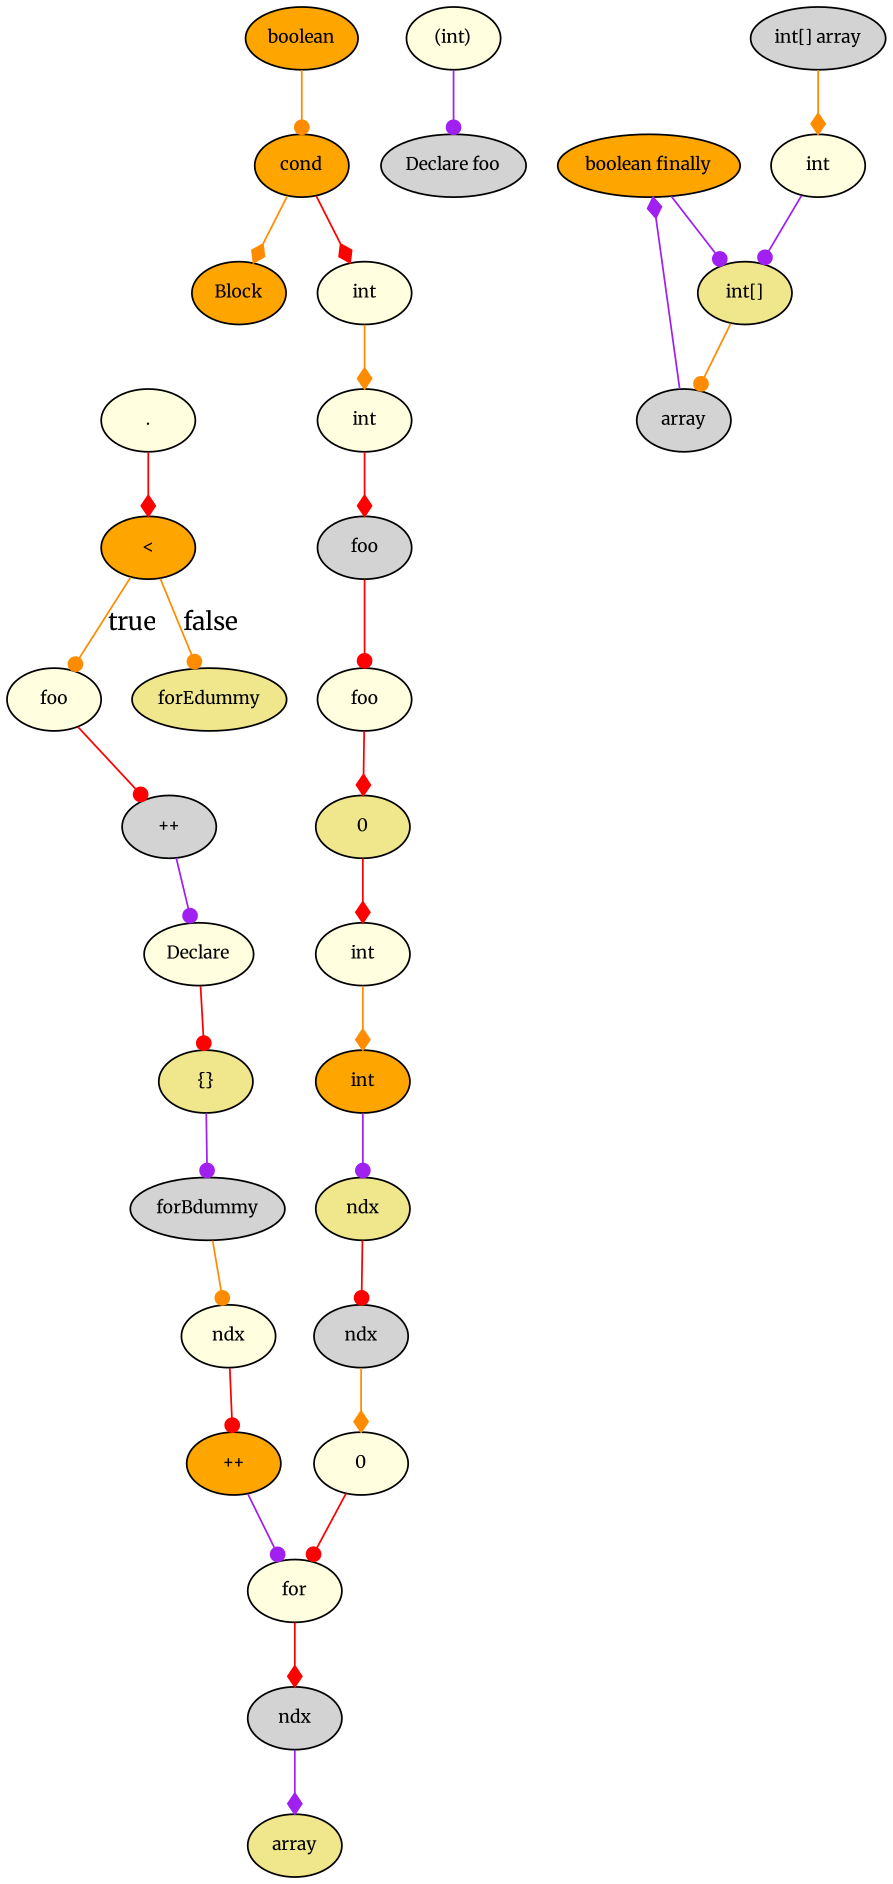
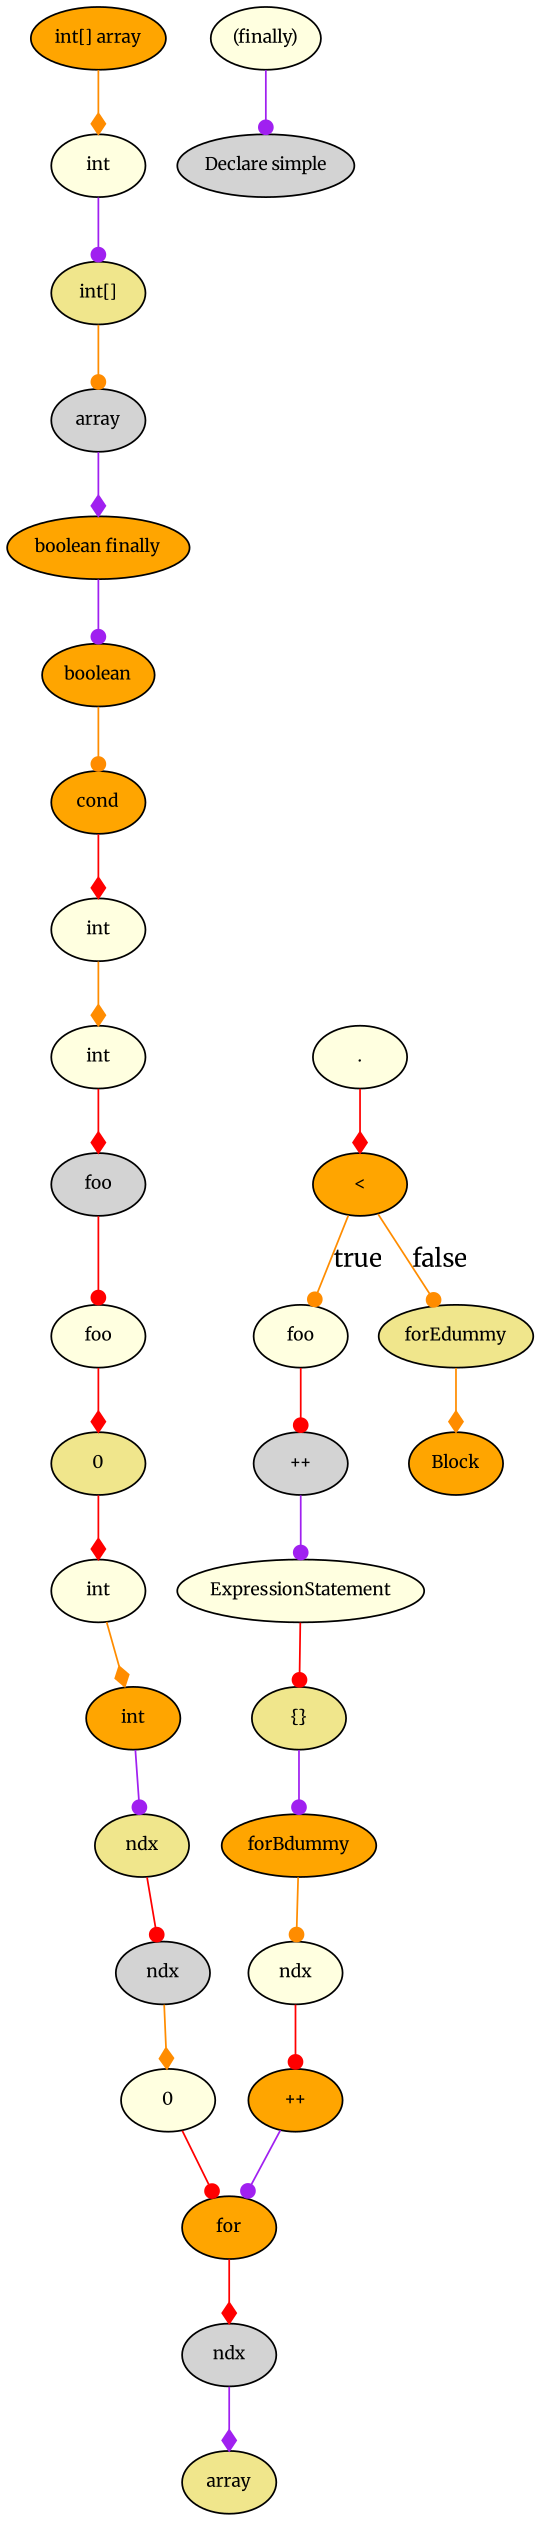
node "(int)": label "(int)" -> "(finally)"
node "int[] array": fillcolor lightgrey -> orange
node "Declare foo": label "Declare foo" -> "Declare simple"
edge "cond" -> "Block": now "forEdummy" -> "Block"
edge "boolean finally" -> "int[]": now "boolean finally" -> "boolean"
node "Declare": label "Declare" -> "ExpressionStatement"
node "forBdummy": fillcolor lightgrey -> orange
node "for": fillcolor lightyellow -> orange
